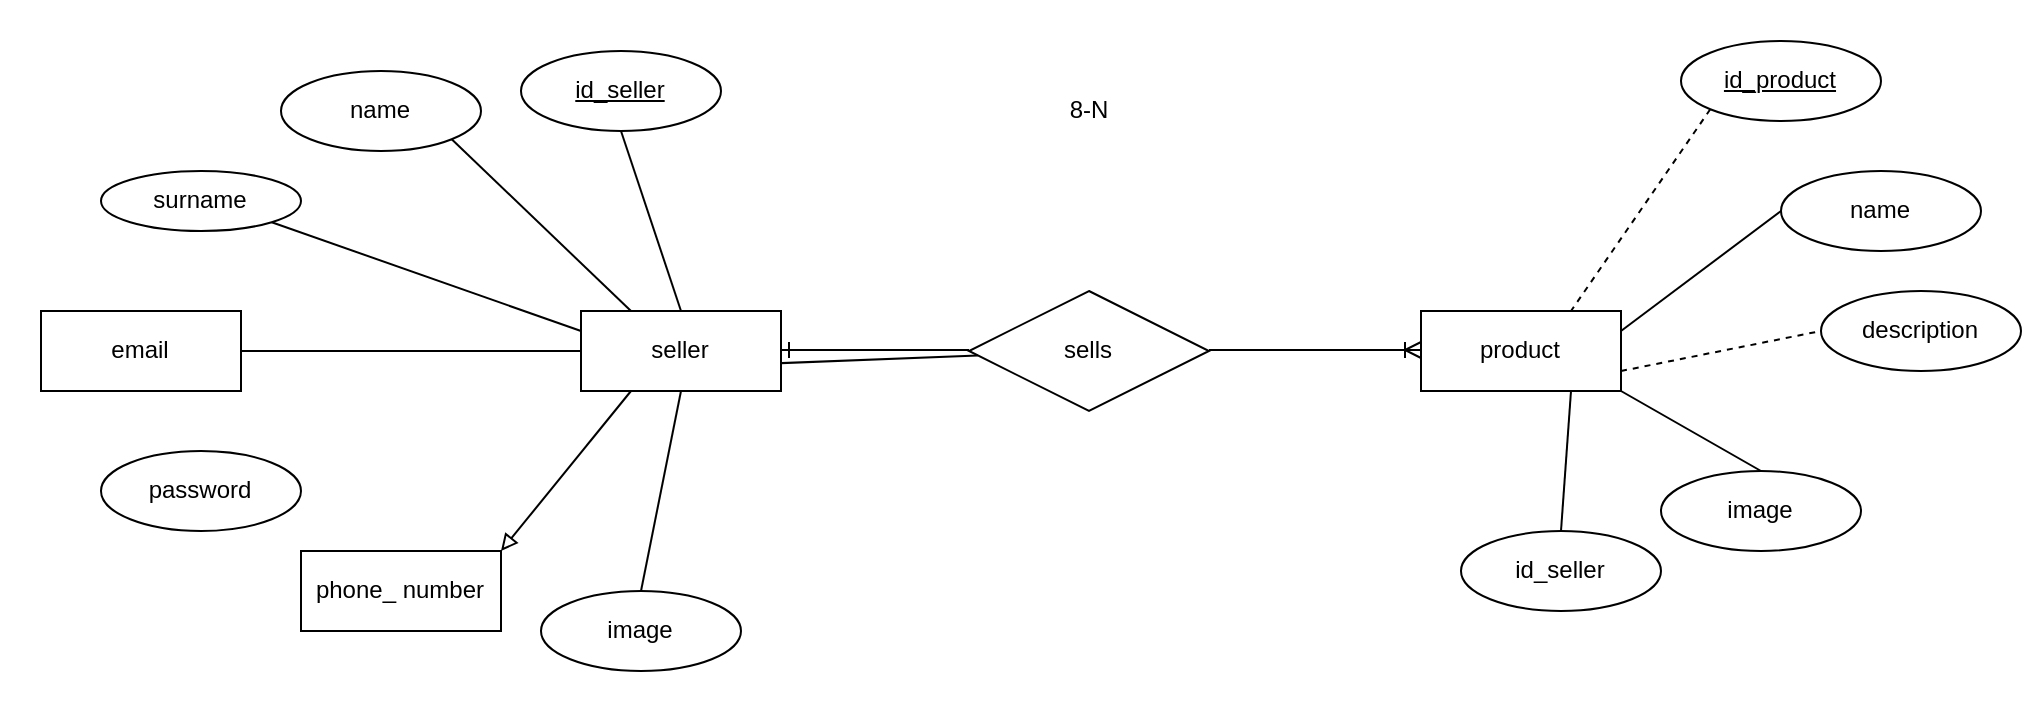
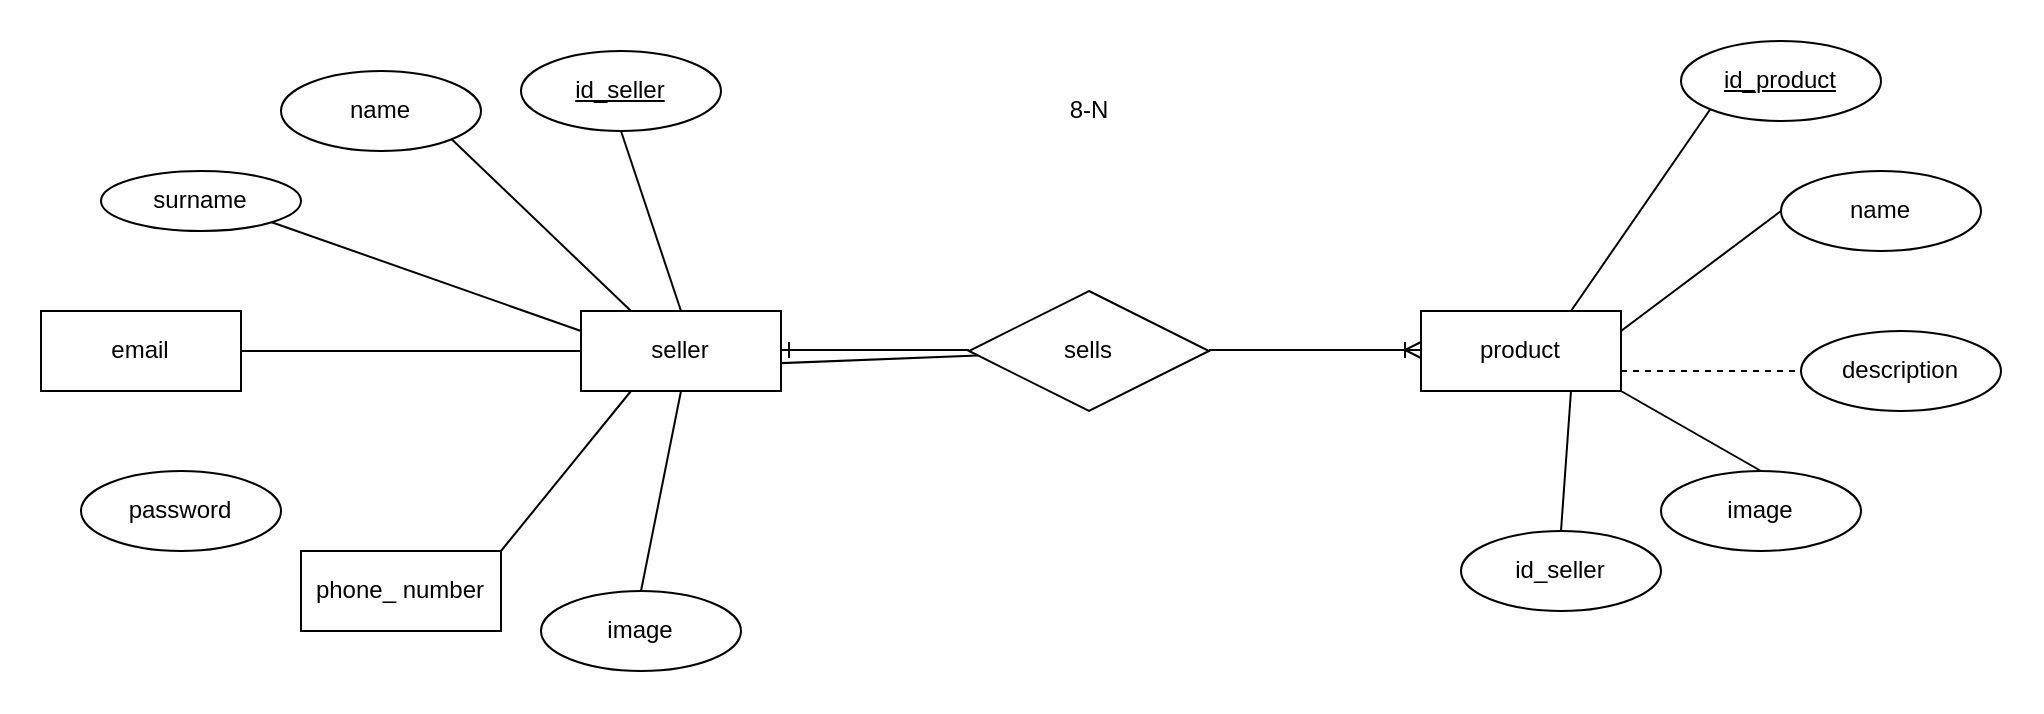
edge "id_product" -- "product": style dashed -> solid
node "description": moved (1921, 331) -> (1901, 371)
node "password": moved (201, 491) -> (181, 511)
edge "seller" -> "phone_ number": arrowhead block -> none
